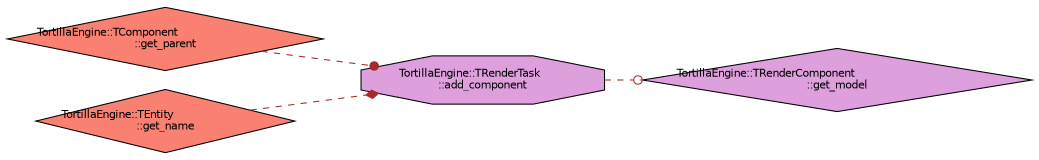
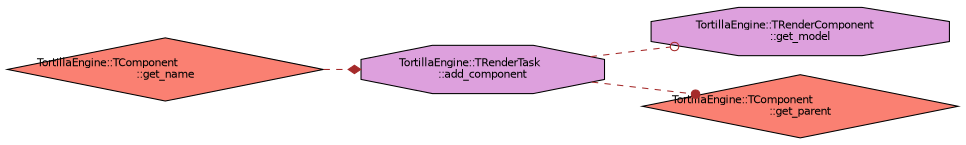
edge "TortillaEngine::TComponent ::get_parent" -> "TortillaEngine::TRenderTask ::add_component": reversed
node "TortillaEngine::TRenderComponent ::get_model": shape diamond -> octagon
node "TortillaEngine::TEntity ::get_name": label "TortillaEngine::TEntity ::get_name" -> "TortillaEngine::TComponent ::get_name"
